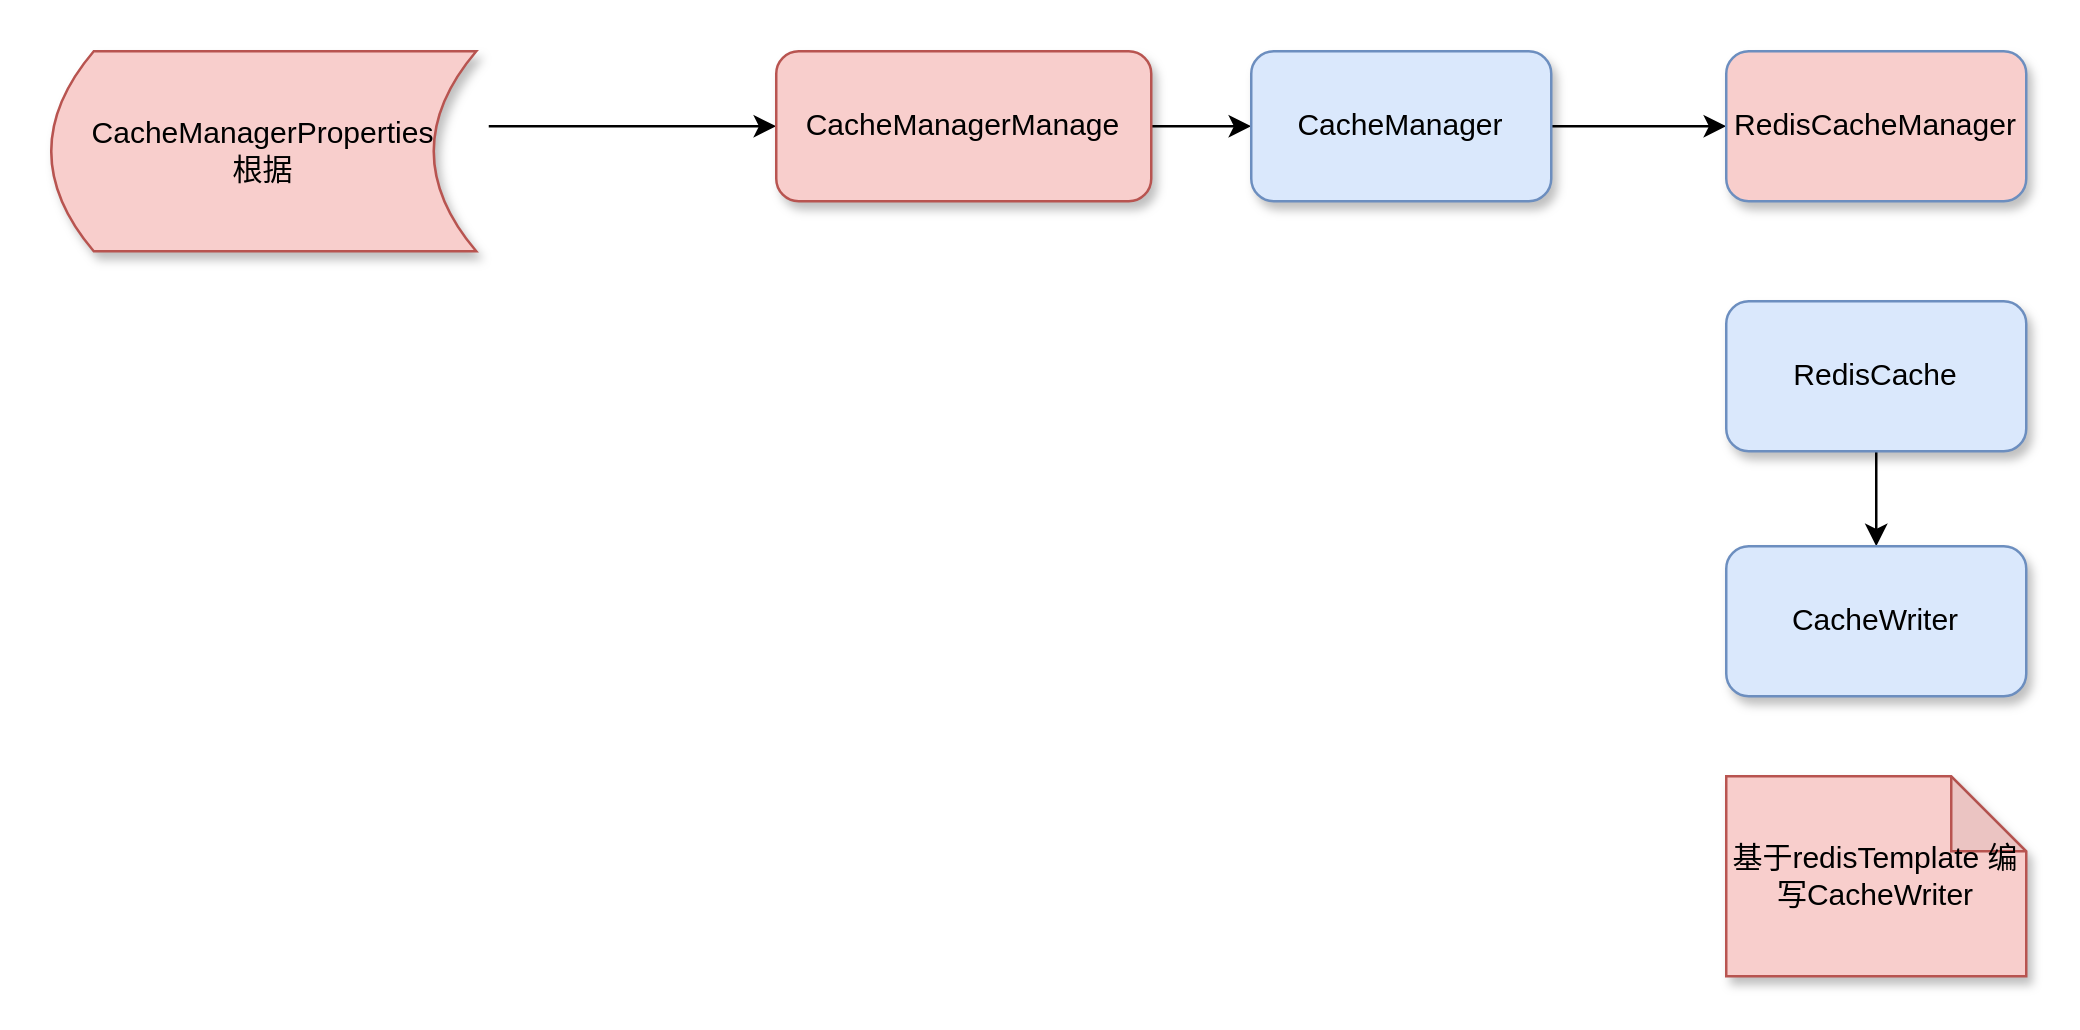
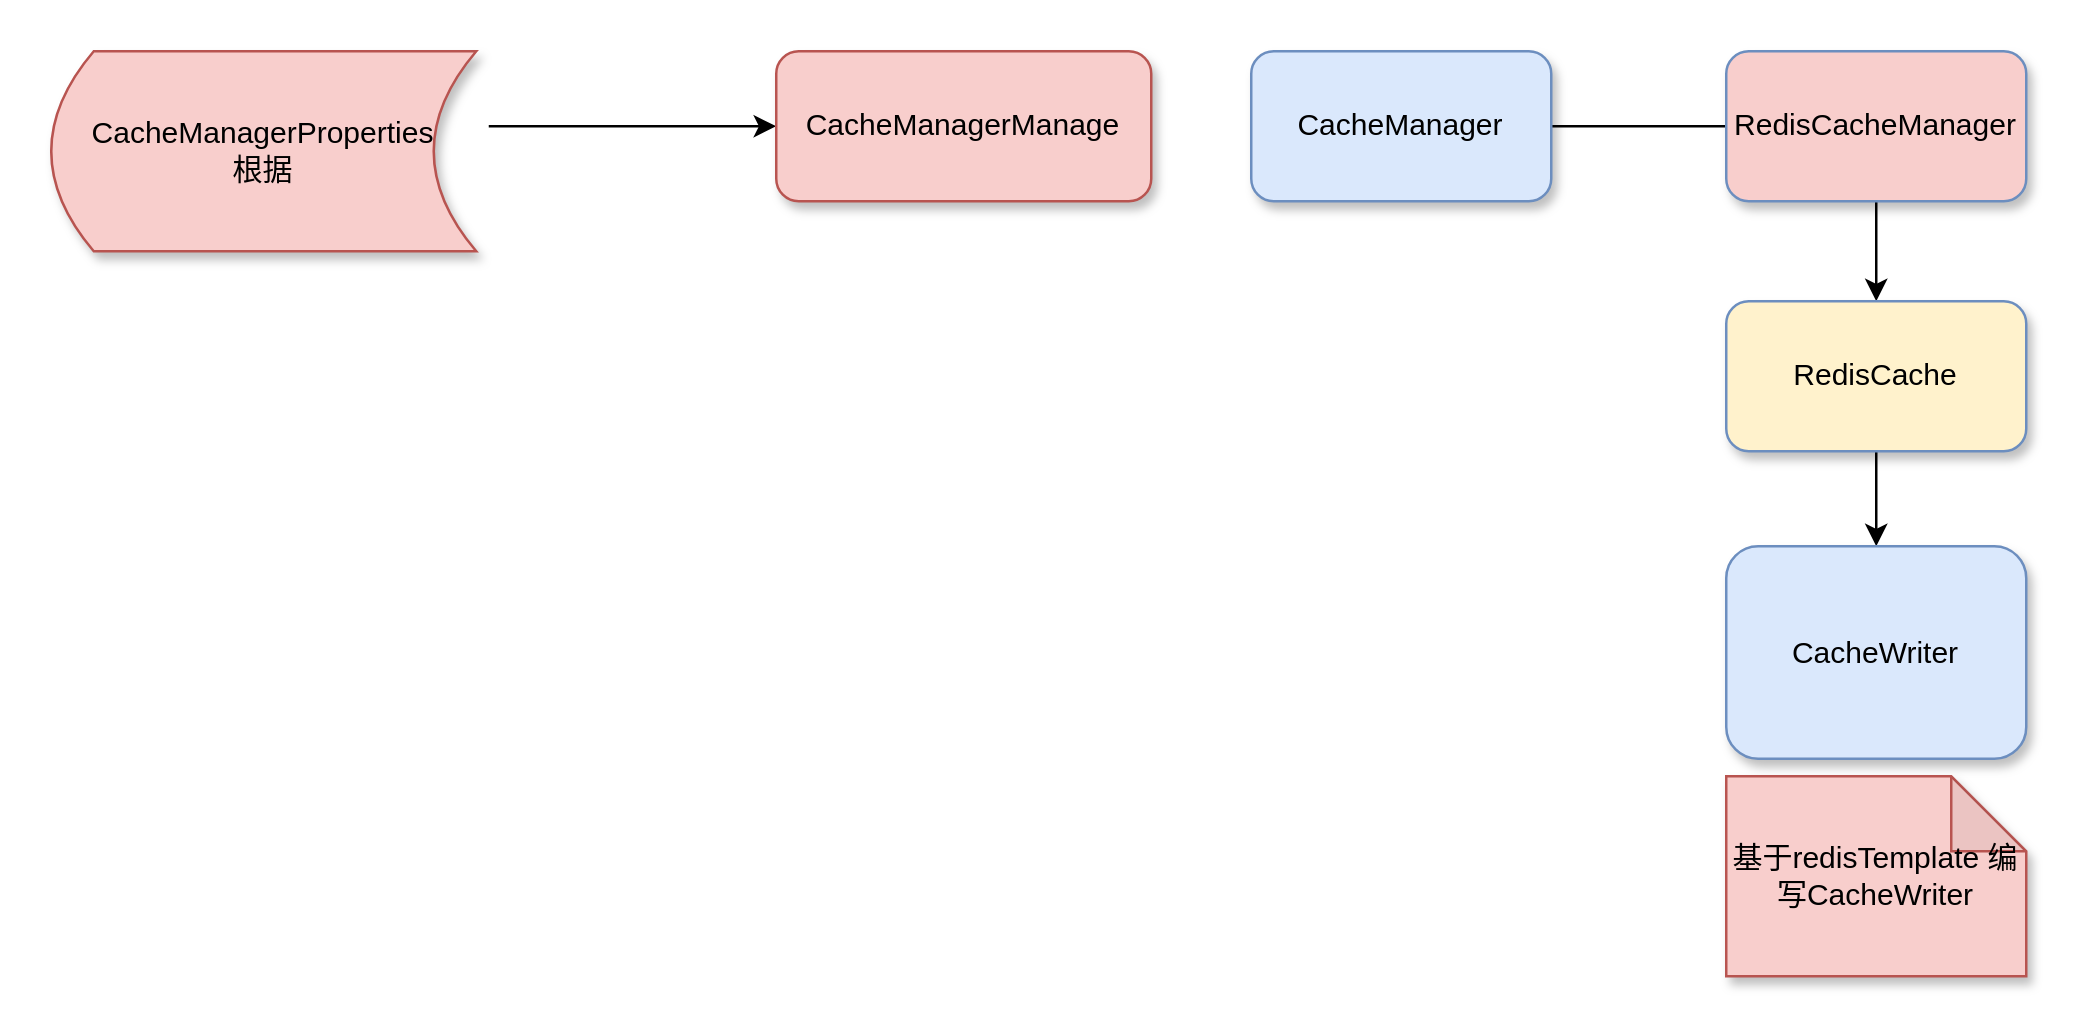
edge "CacheManagerManage" -> "CacheManager": removed
edge "CacheManager" -> "RedisCacheManager": arrowhead classic -> none
edge "RedisCacheManager" -> "RedisCache": added
node "RedisCache": fillcolor #dae8fc -> #fff2cc
node "CacheWriter": size 300x150 -> 300x213
